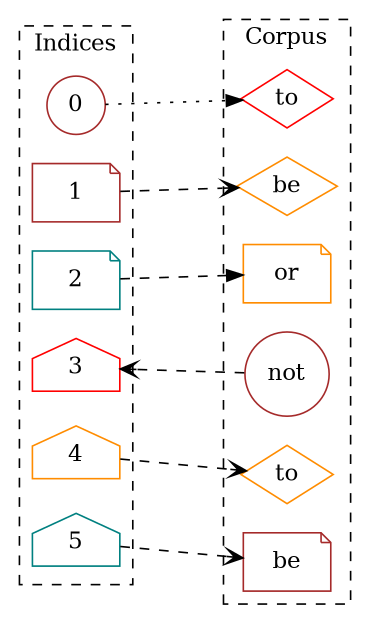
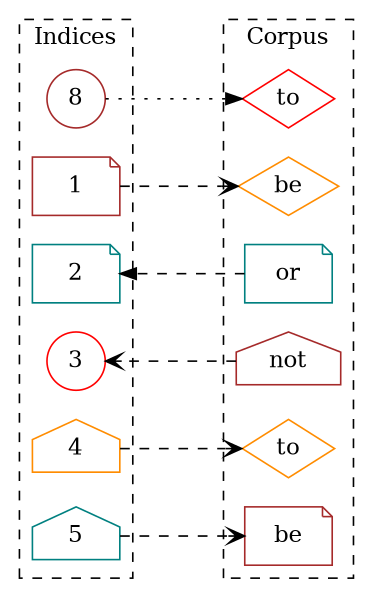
node "0": label "0" -> "8"
node "or": color darkorange -> teal
edge "2" -> "or": reversed
node "3": shape house -> circle
node "not": shape circle -> house
